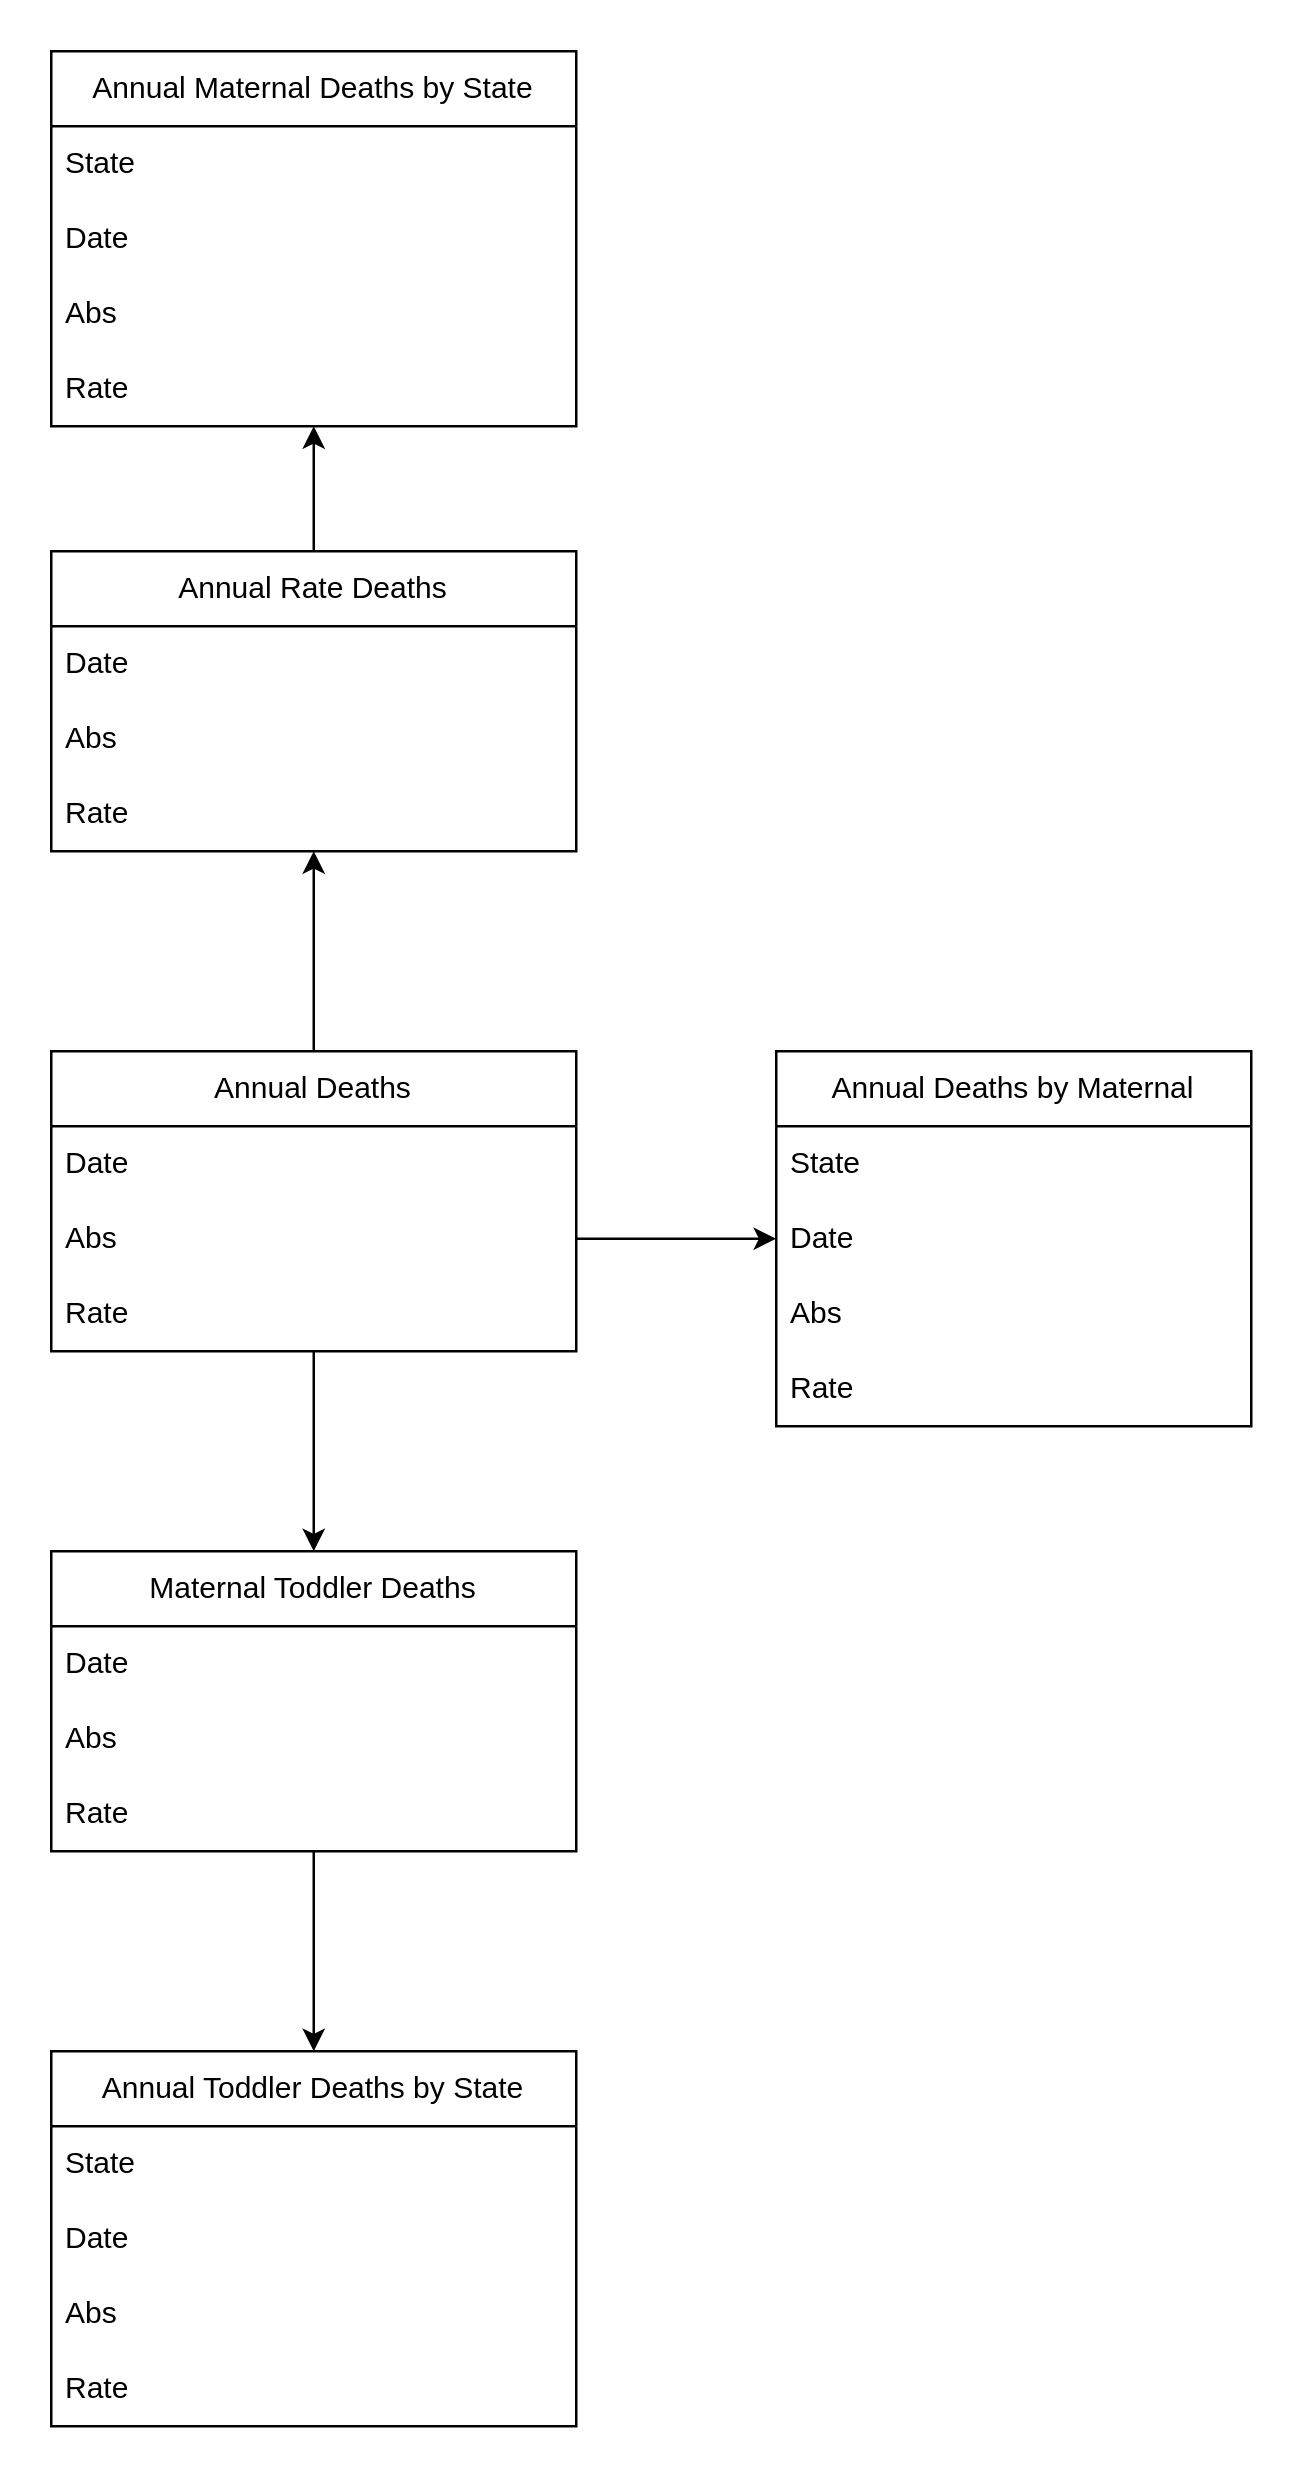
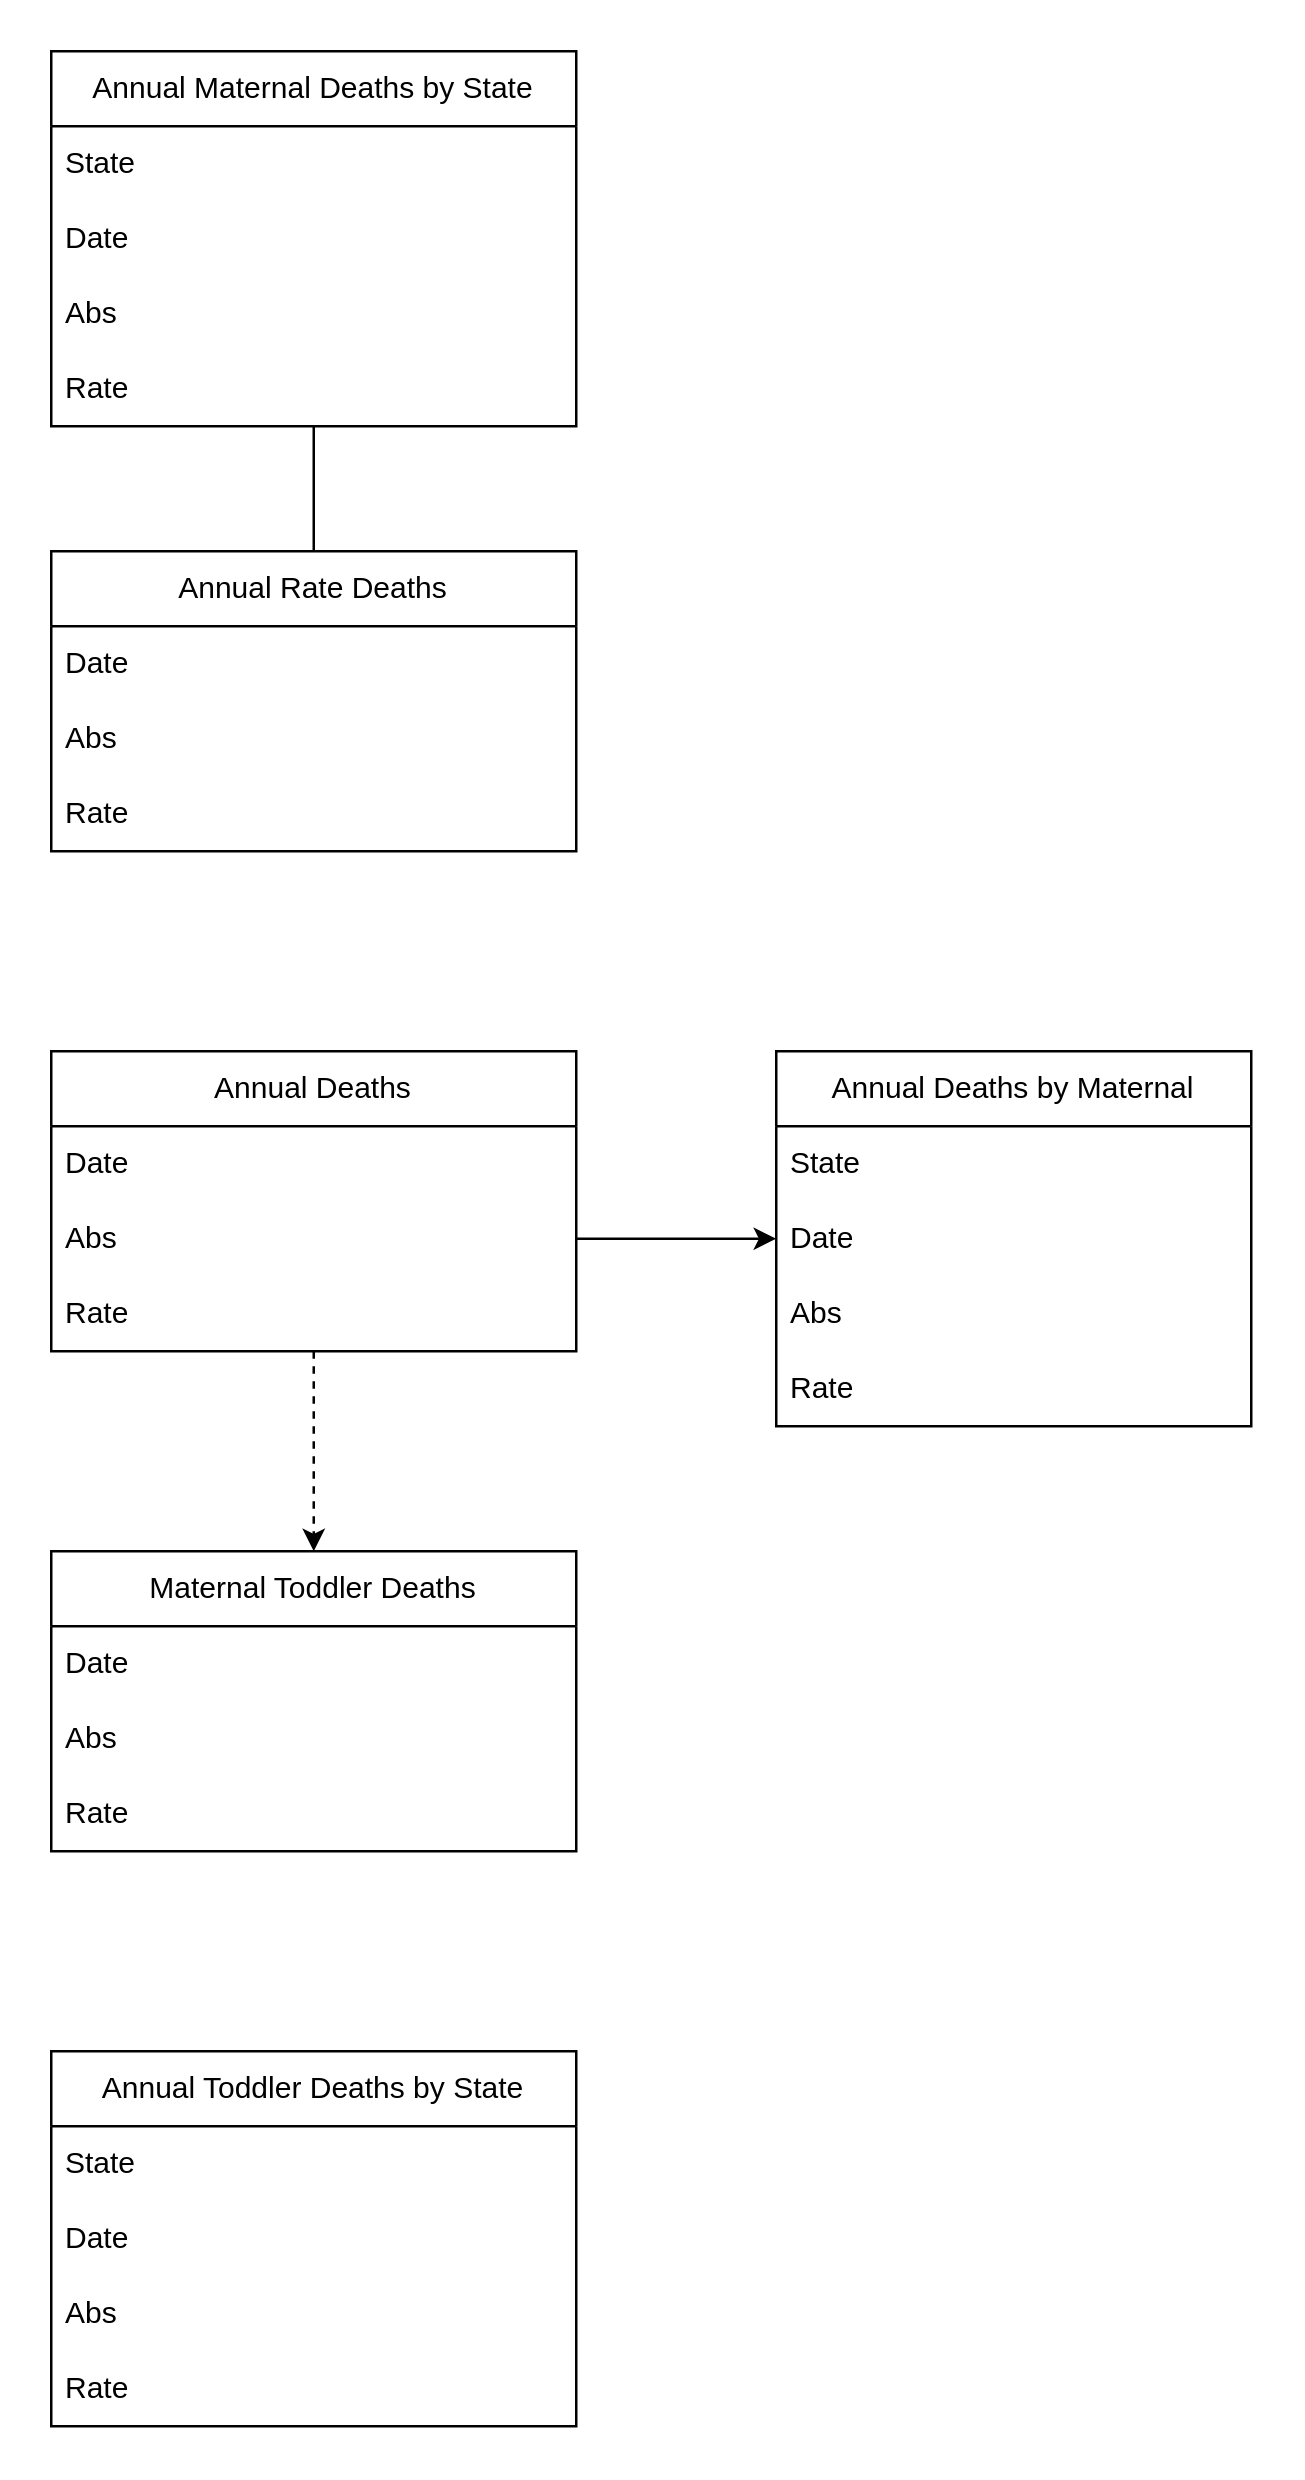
edge "Annual Rate Deaths" -> "Annual Maternal Deaths by State": arrowhead classic -> none
edge "Annual Deaths" -> "Annual Rate Deaths": removed
edge "Annual Deaths" -> "Maternal Toddler Deaths": style solid -> dashed
edge "Maternal Toddler Deaths" -> "Annual Toddler Deaths by State": removed
